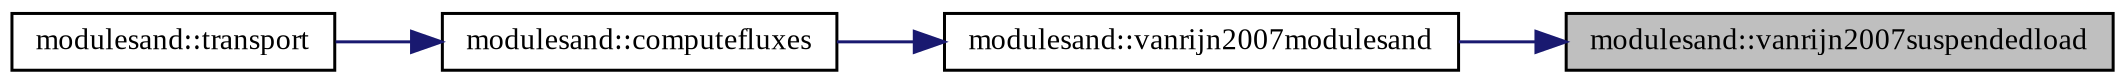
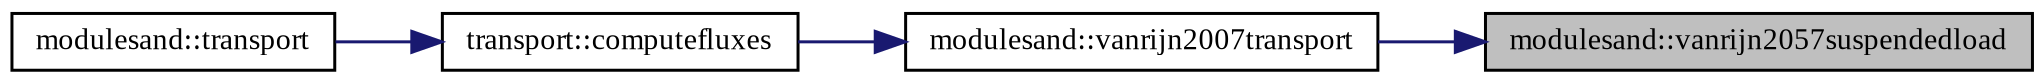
node "modulesand::computefluxes": label "modulesand::computefluxes" -> "transport::computefluxes"
node "modulesand::vanrijn2007modulesand": label "modulesand::vanrijn2007modulesand" -> "modulesand::vanrijn2007transport"
node "modulesand::vanrijn2007suspendedload": label "modulesand::vanrijn2007suspendedload" -> "modulesand::vanrijn2057suspendedload"
